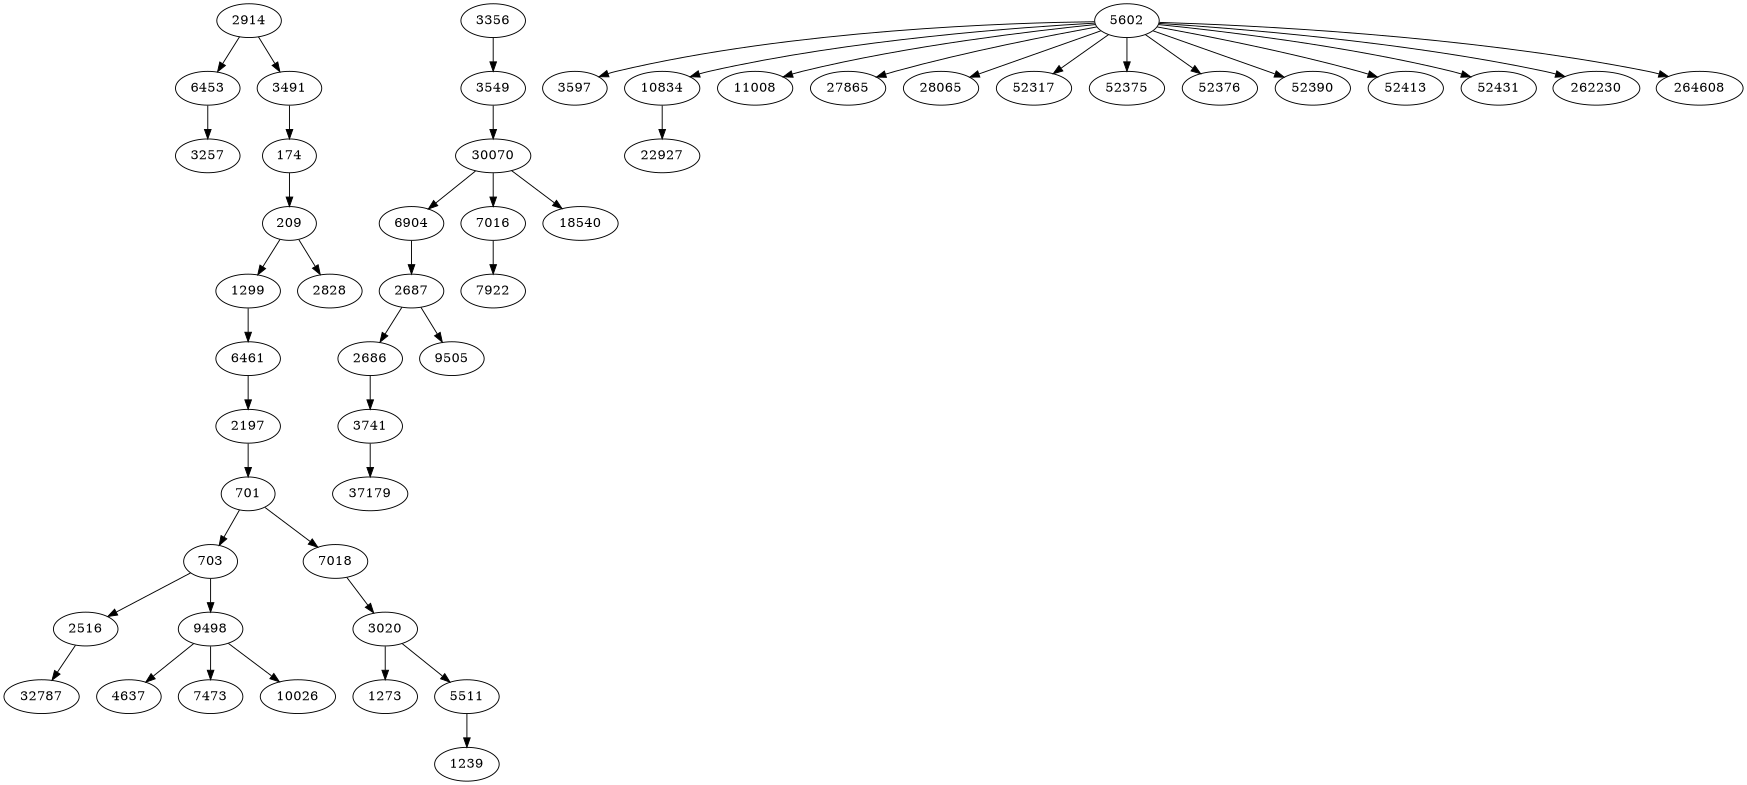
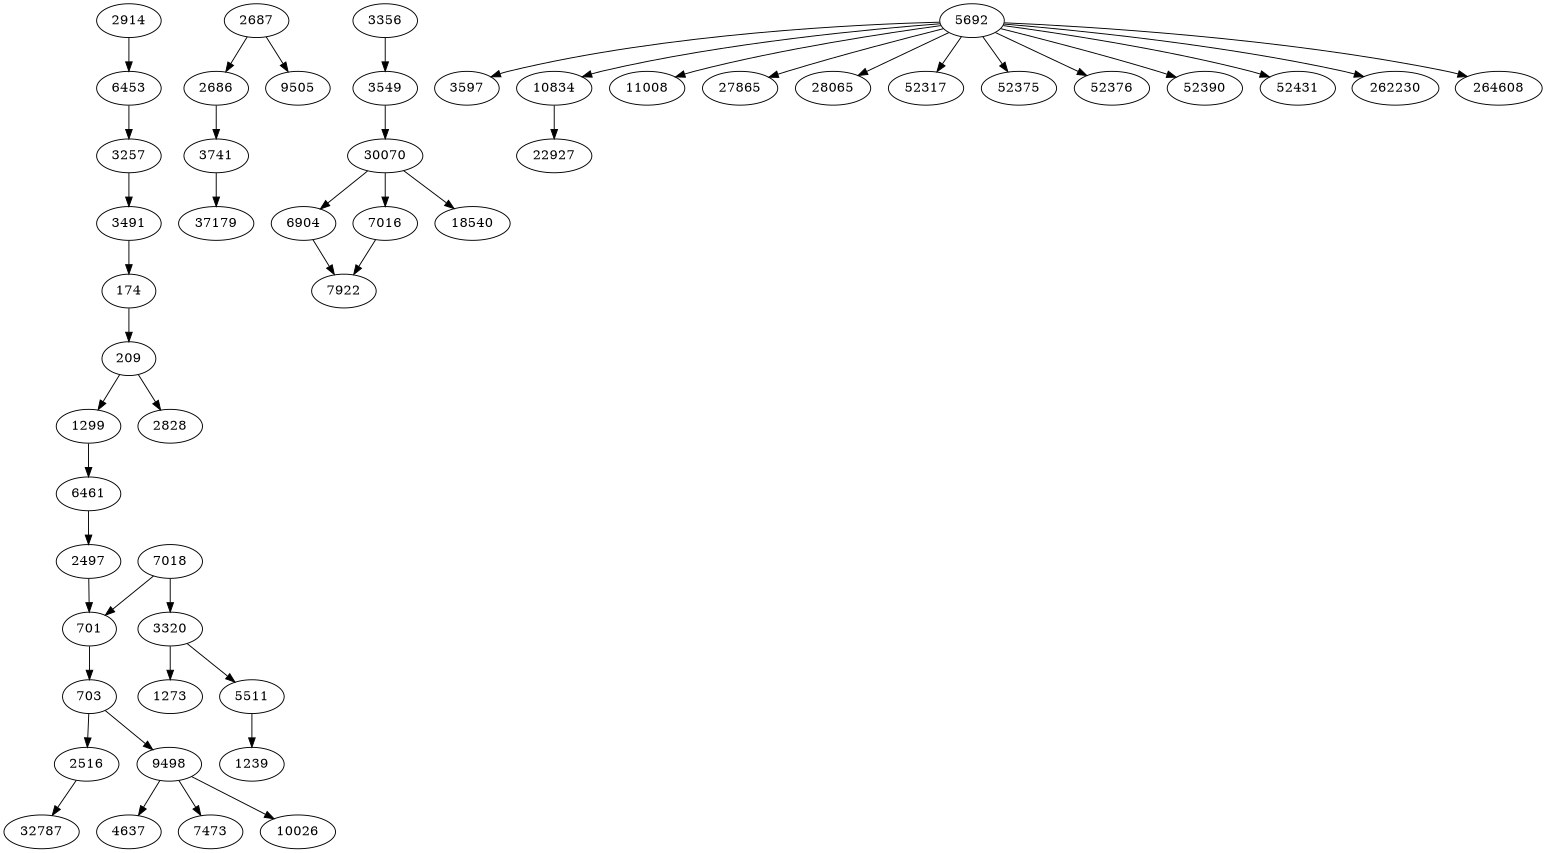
node "5602": label "5602" -> "5692"
edge "2914" -> "3491": now "3257" -> "3491"
node "52413": removed
edge "6904" -> "2687": now "6904" -> "7922"
node "2197": label "2197" -> "2497"
edge "701" -> "7018": reversed
node "3020": label "3020" -> "3320"
